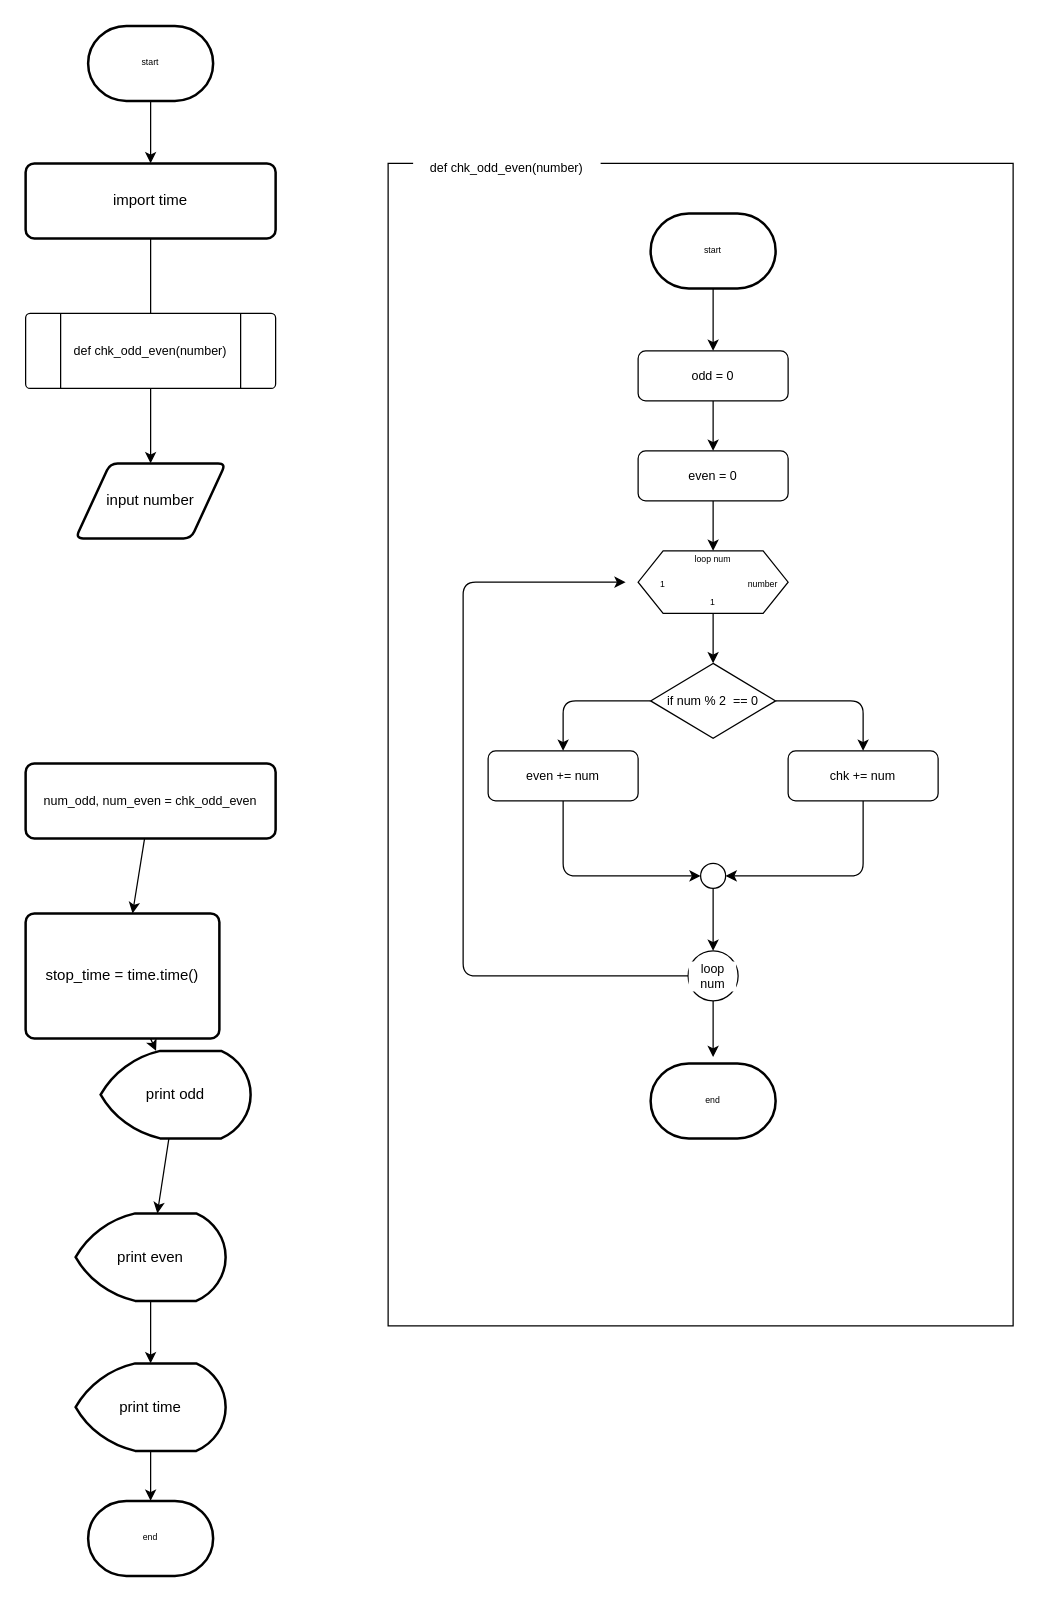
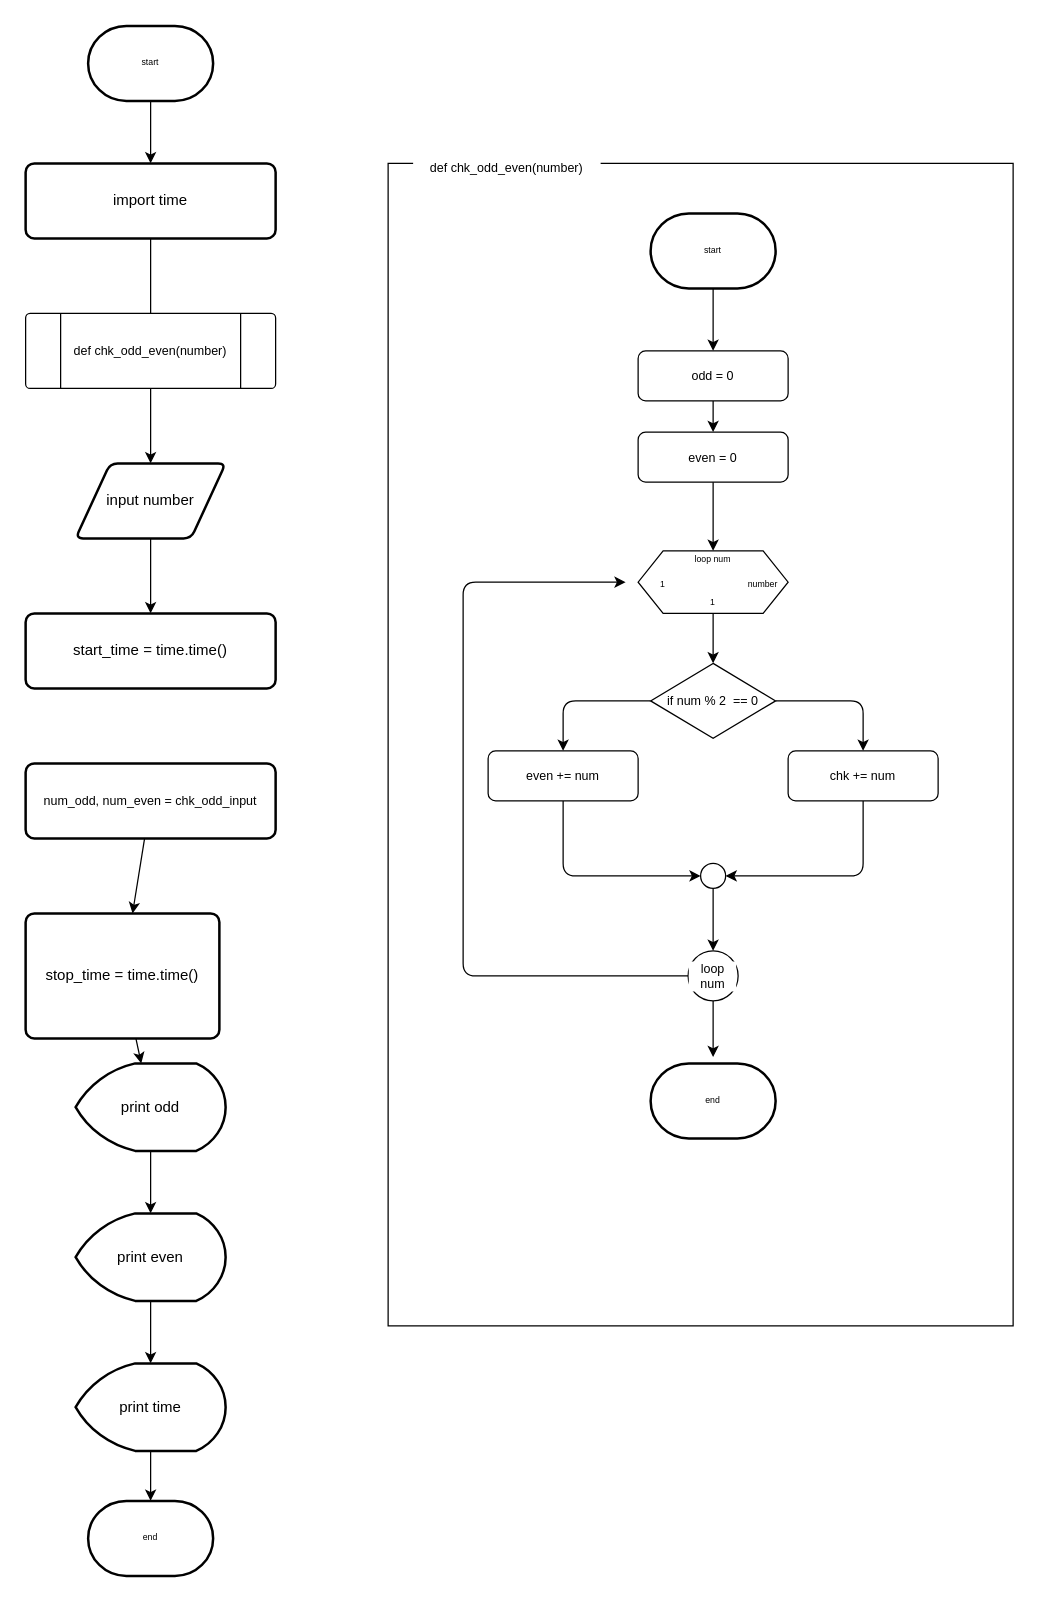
node "even = 0": moved (713, 476) -> (713, 457)
edge "input number" -> "start_time = time.time()": added
node "start_time = time.time()": added
node "num_odd, num_even = chk_odd_even": label "num_odd, num_even = chk_odd_even" -> "num_odd, num_even = chk_odd_input"
node "print odd": moved (176, 1094) -> (151, 1107)
